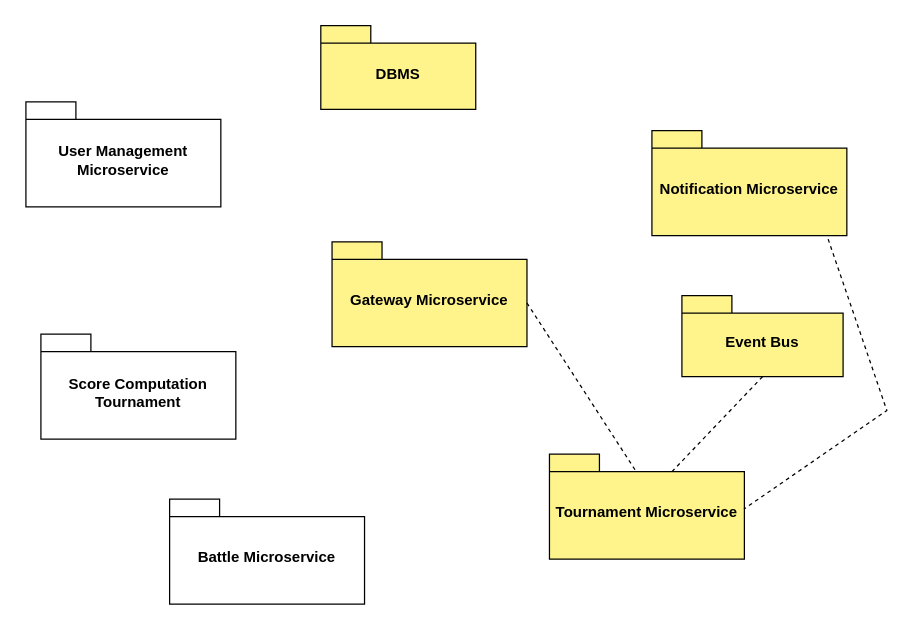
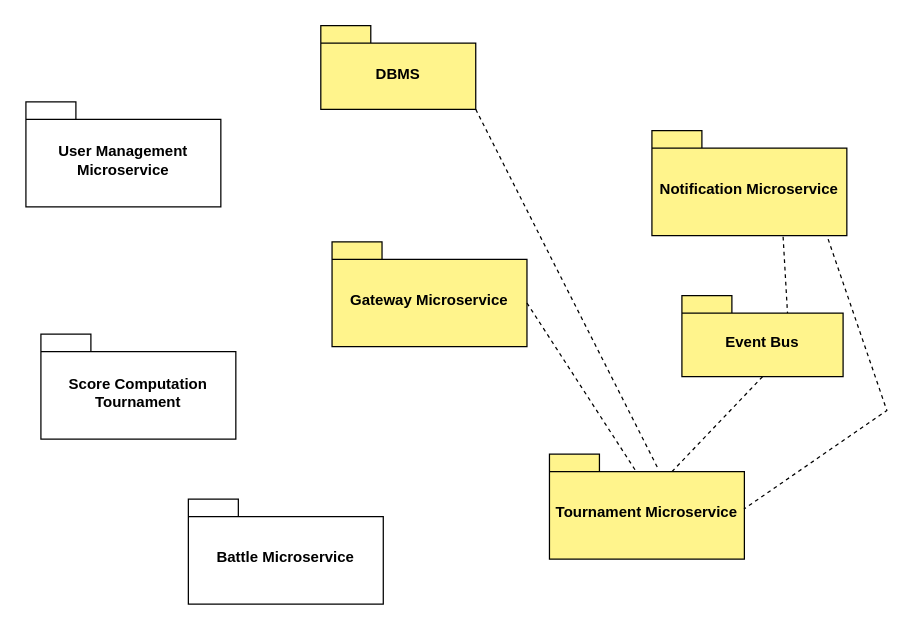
edge "Notification Microservice" -- "Event Bus": added
edge "DBMS" -- "Tournament Microservice": added
node "Battle Microservice": moved (267, 552) -> (286, 552)
